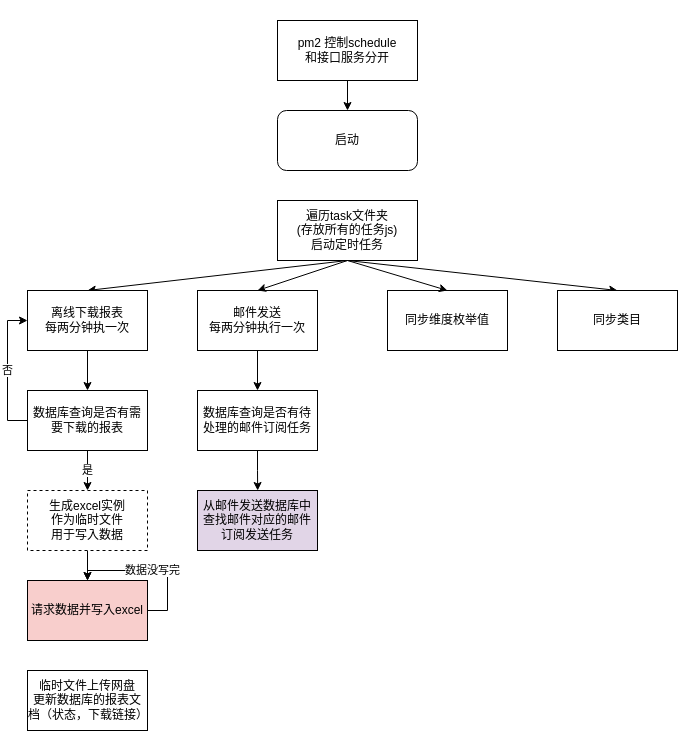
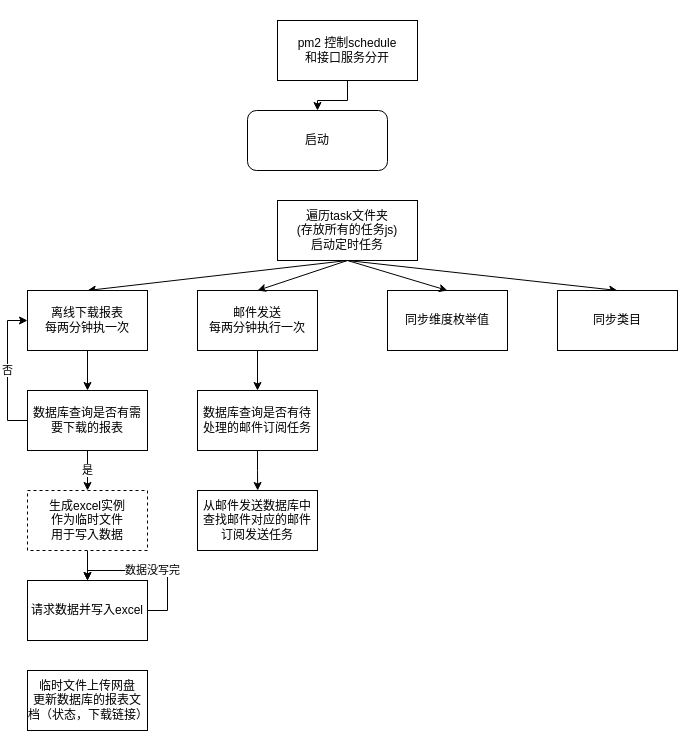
node "启动": moved (348, 141) -> (318, 141)
node "从邮件发送数据库中查找邮件对应的邮件订阅发送任务": fillcolor #e1d5e7 -> #ffffff
node "请求数据并写入excel": fillcolor #f8cecc -> #ffffff
